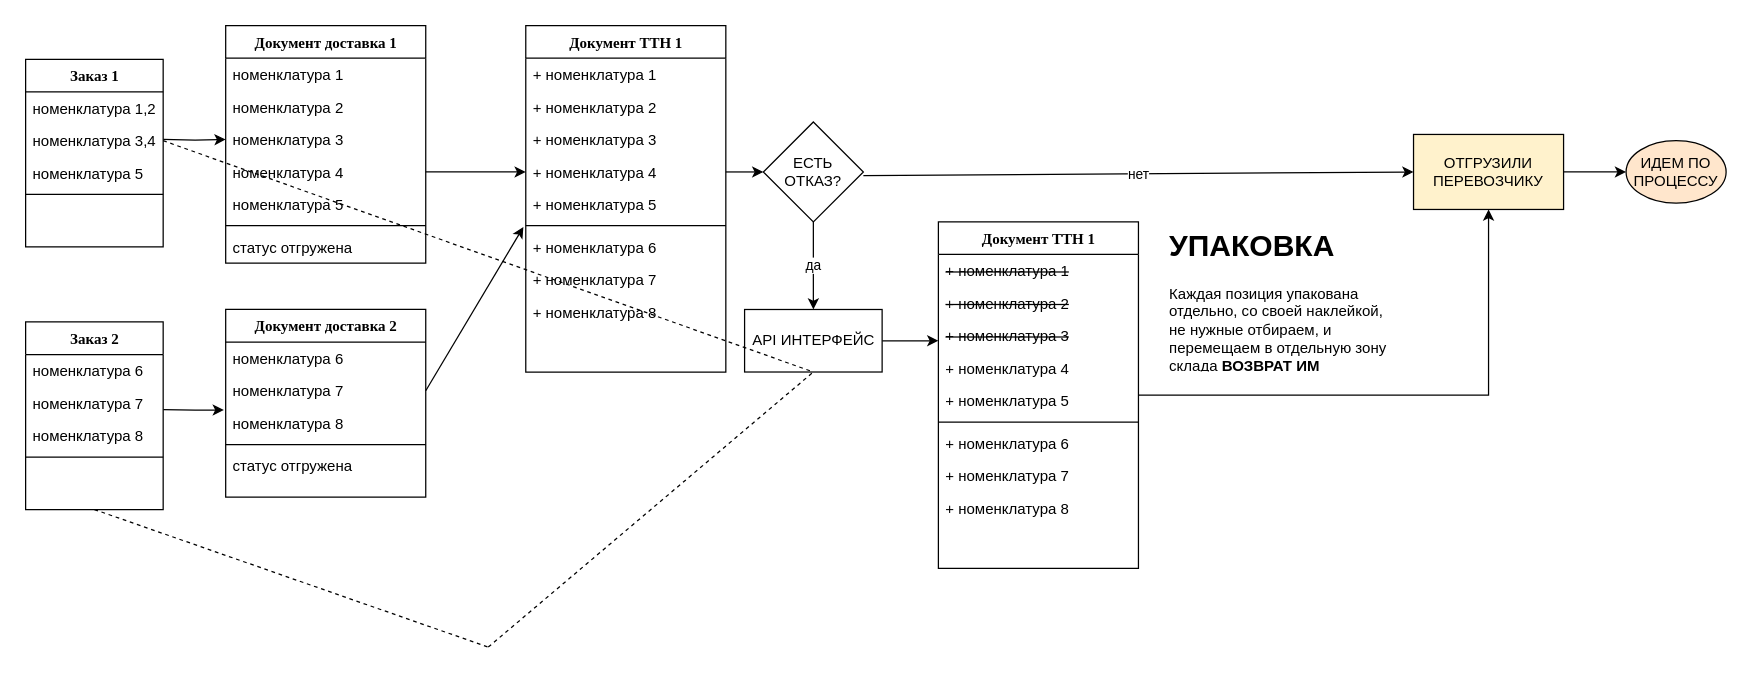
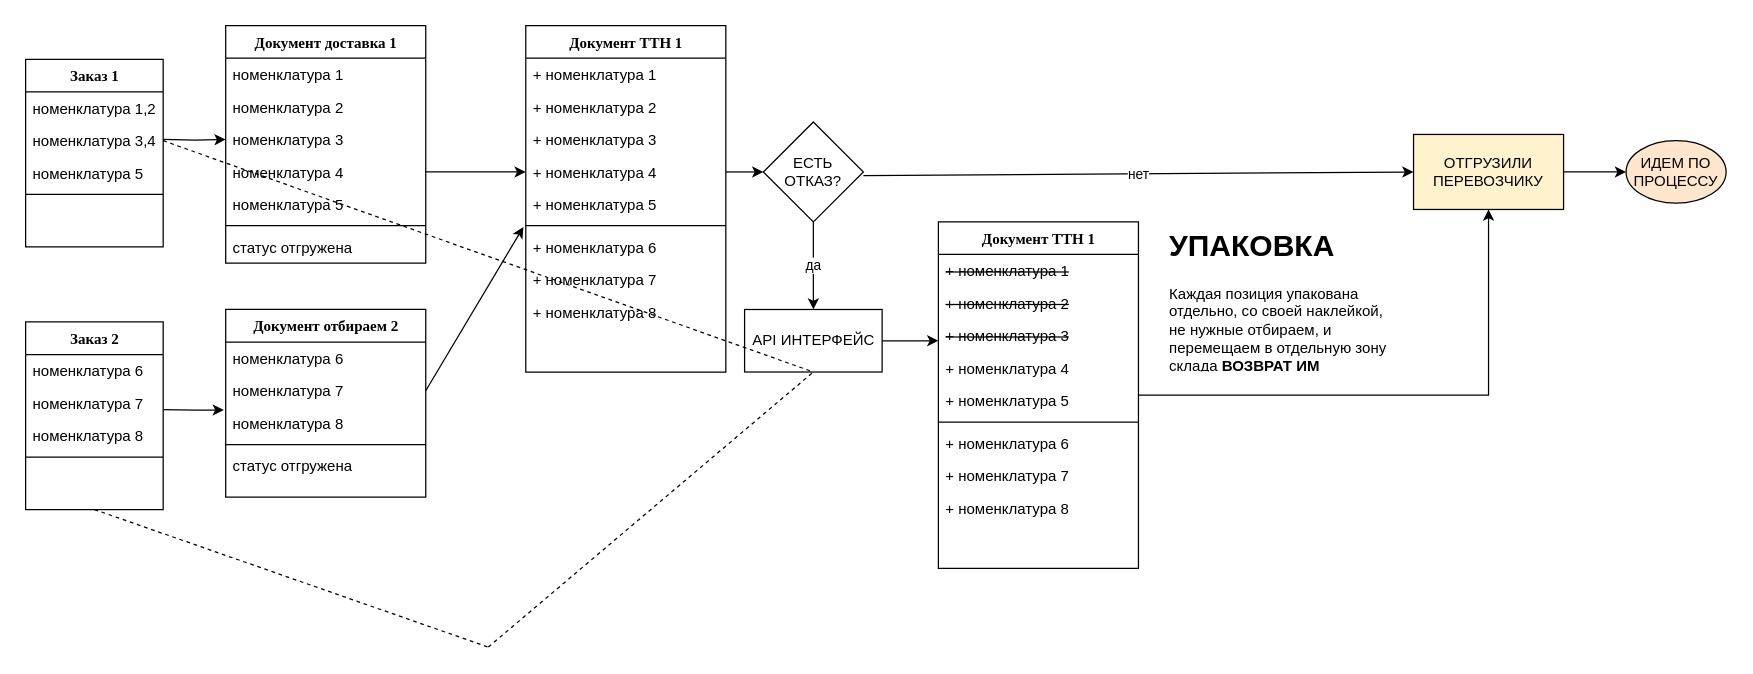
node "Документ доставка 2": label "Документ доставка 2" -> "Документ отбираем 2"
